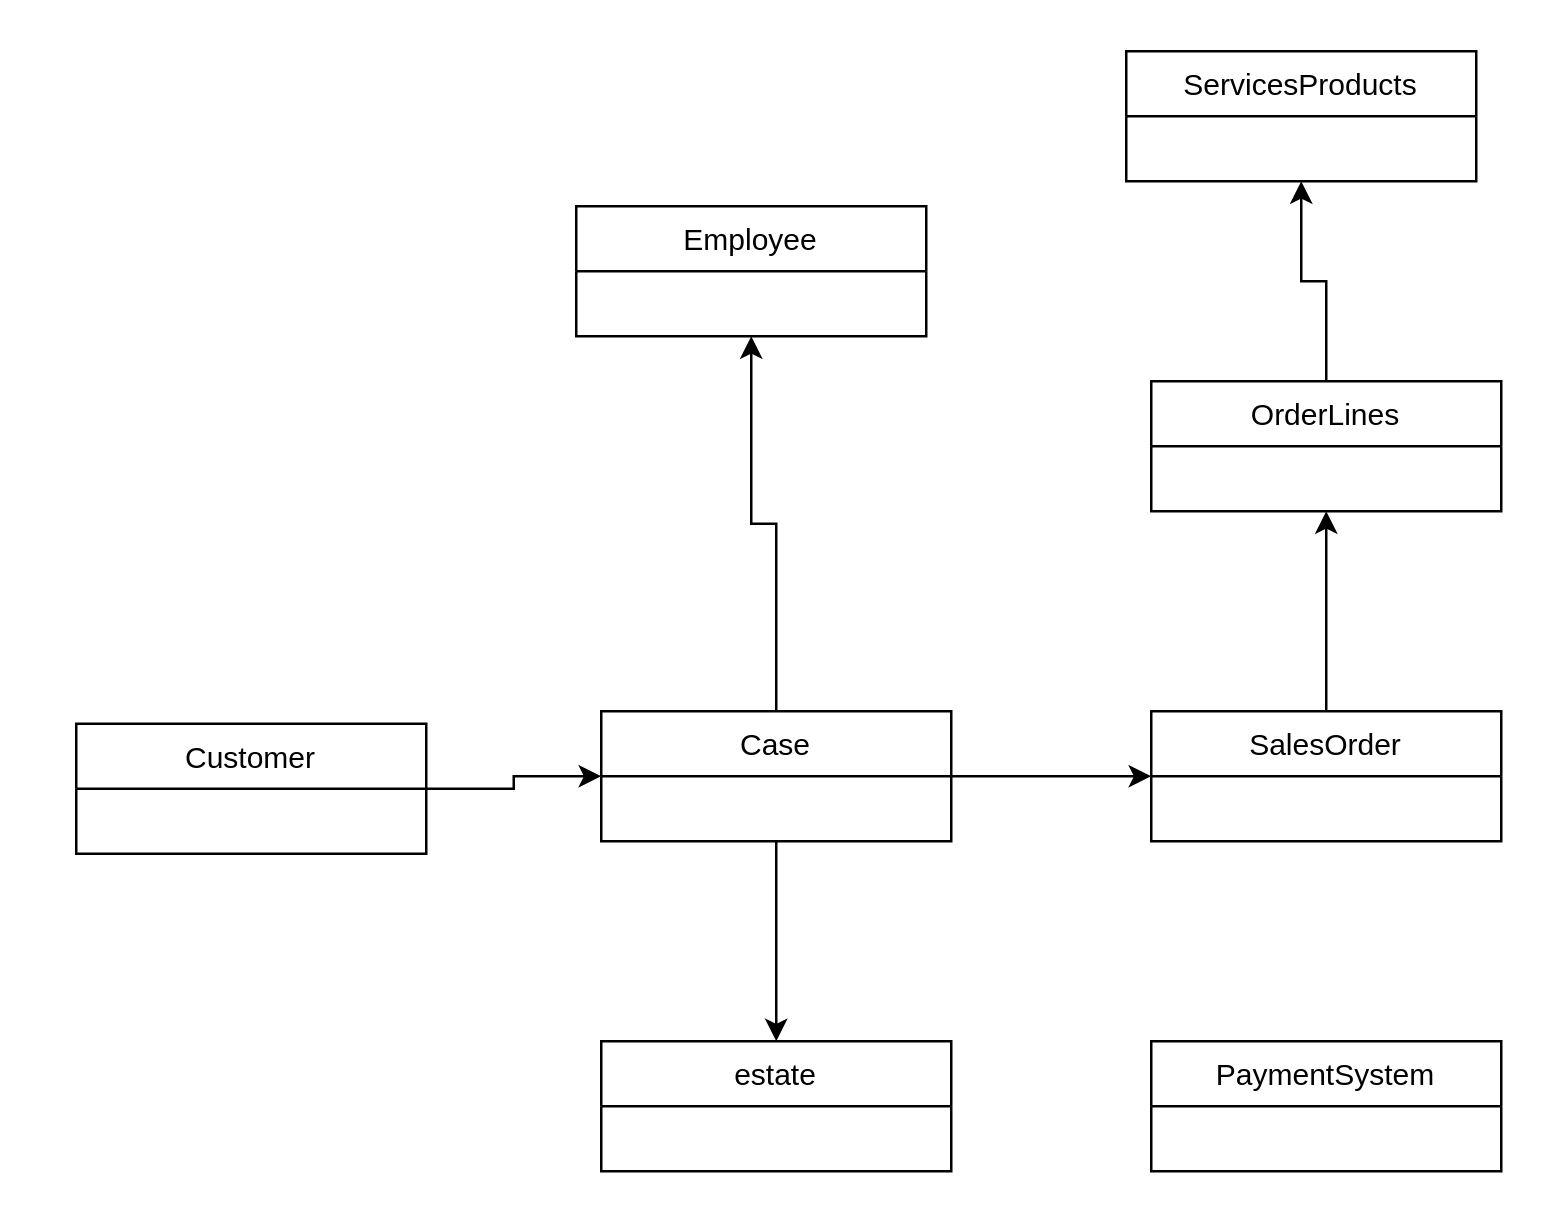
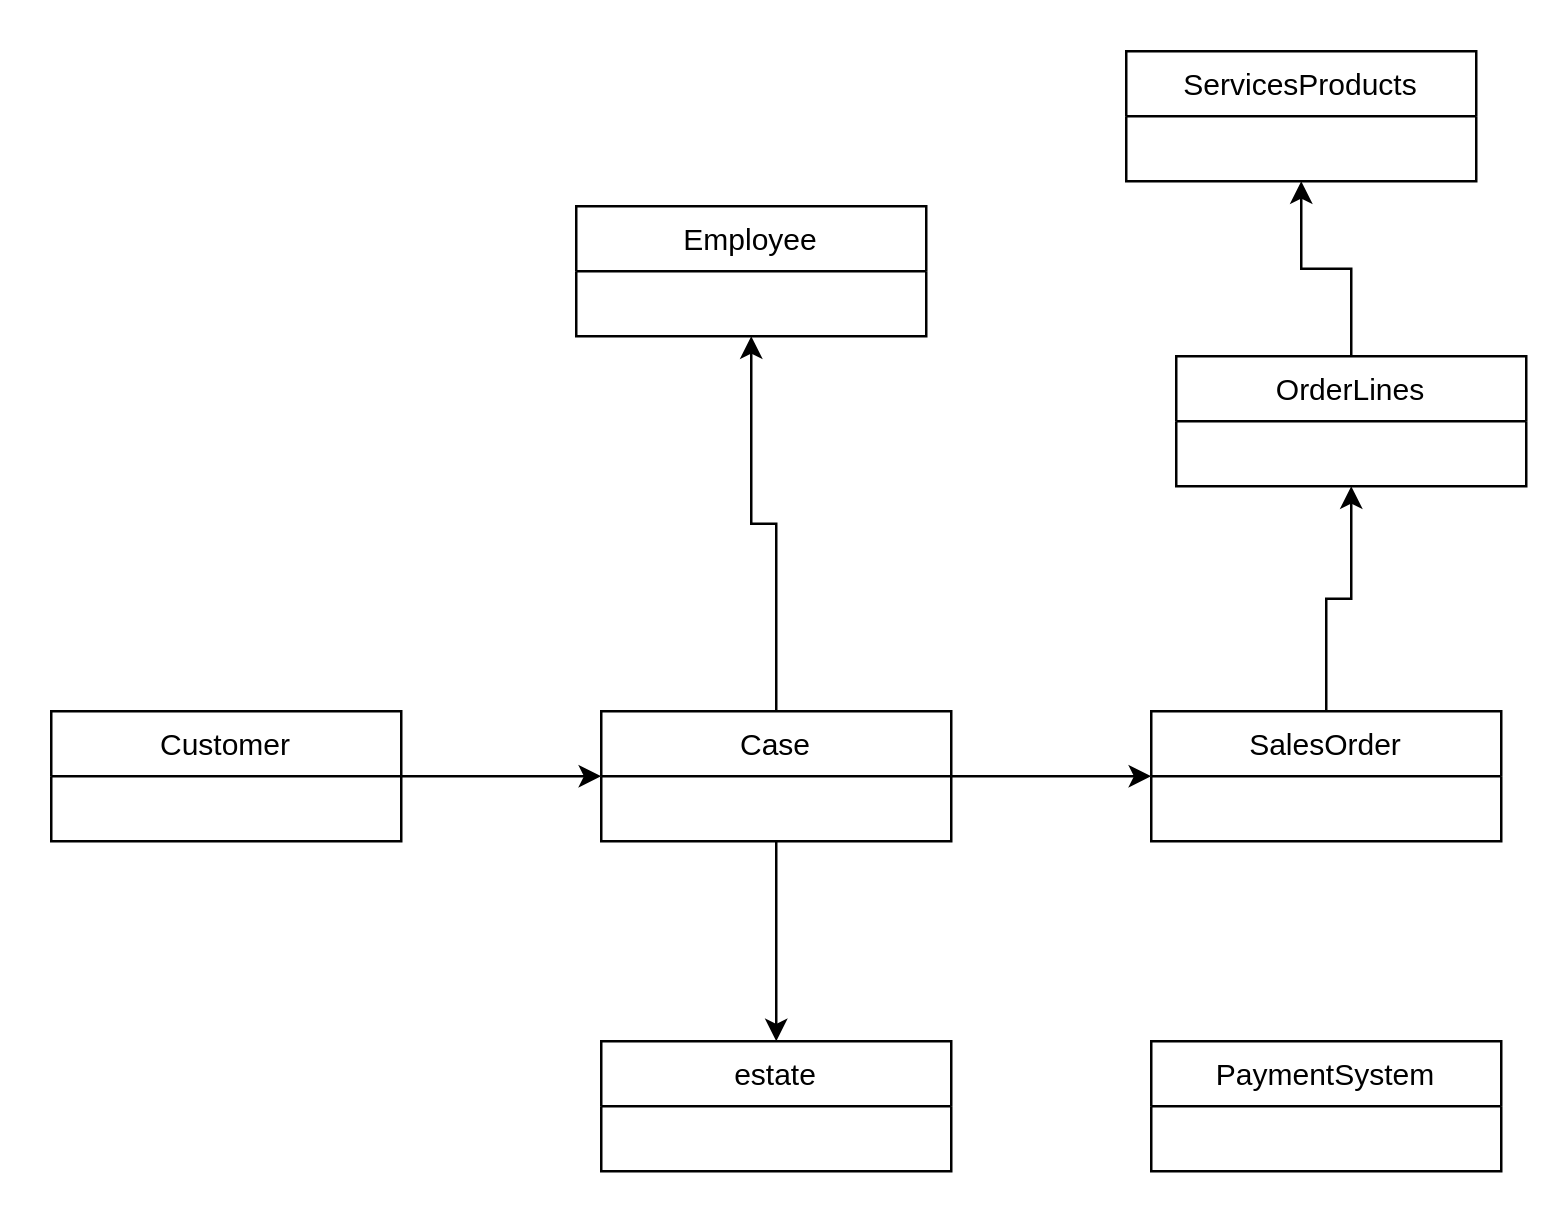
node "OrderLines": moved (1326, 446) -> (1351, 421)
node "Customer": moved (251, 789) -> (226, 776)
